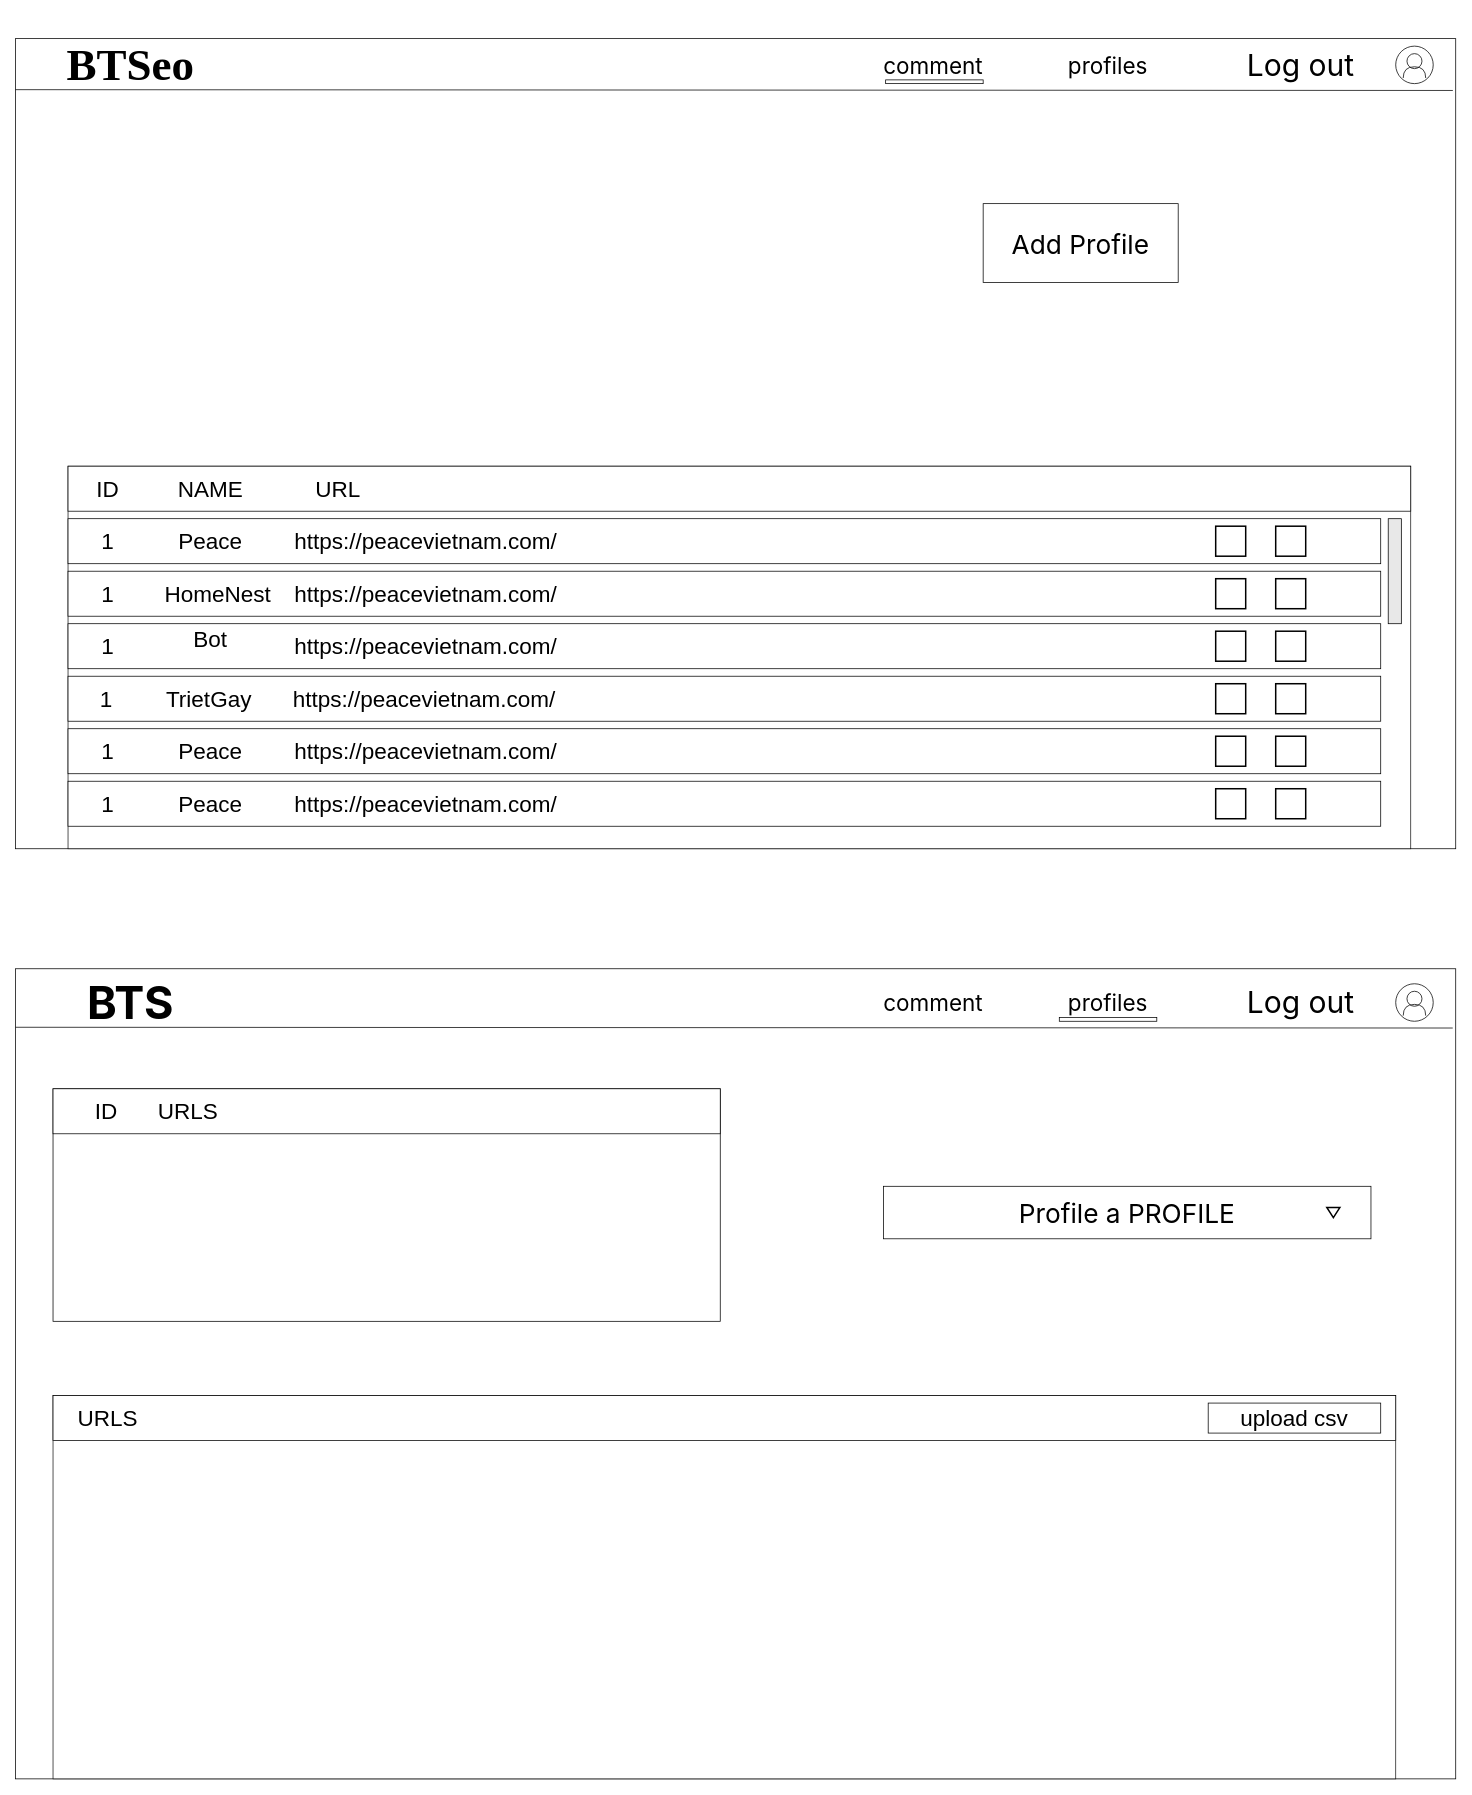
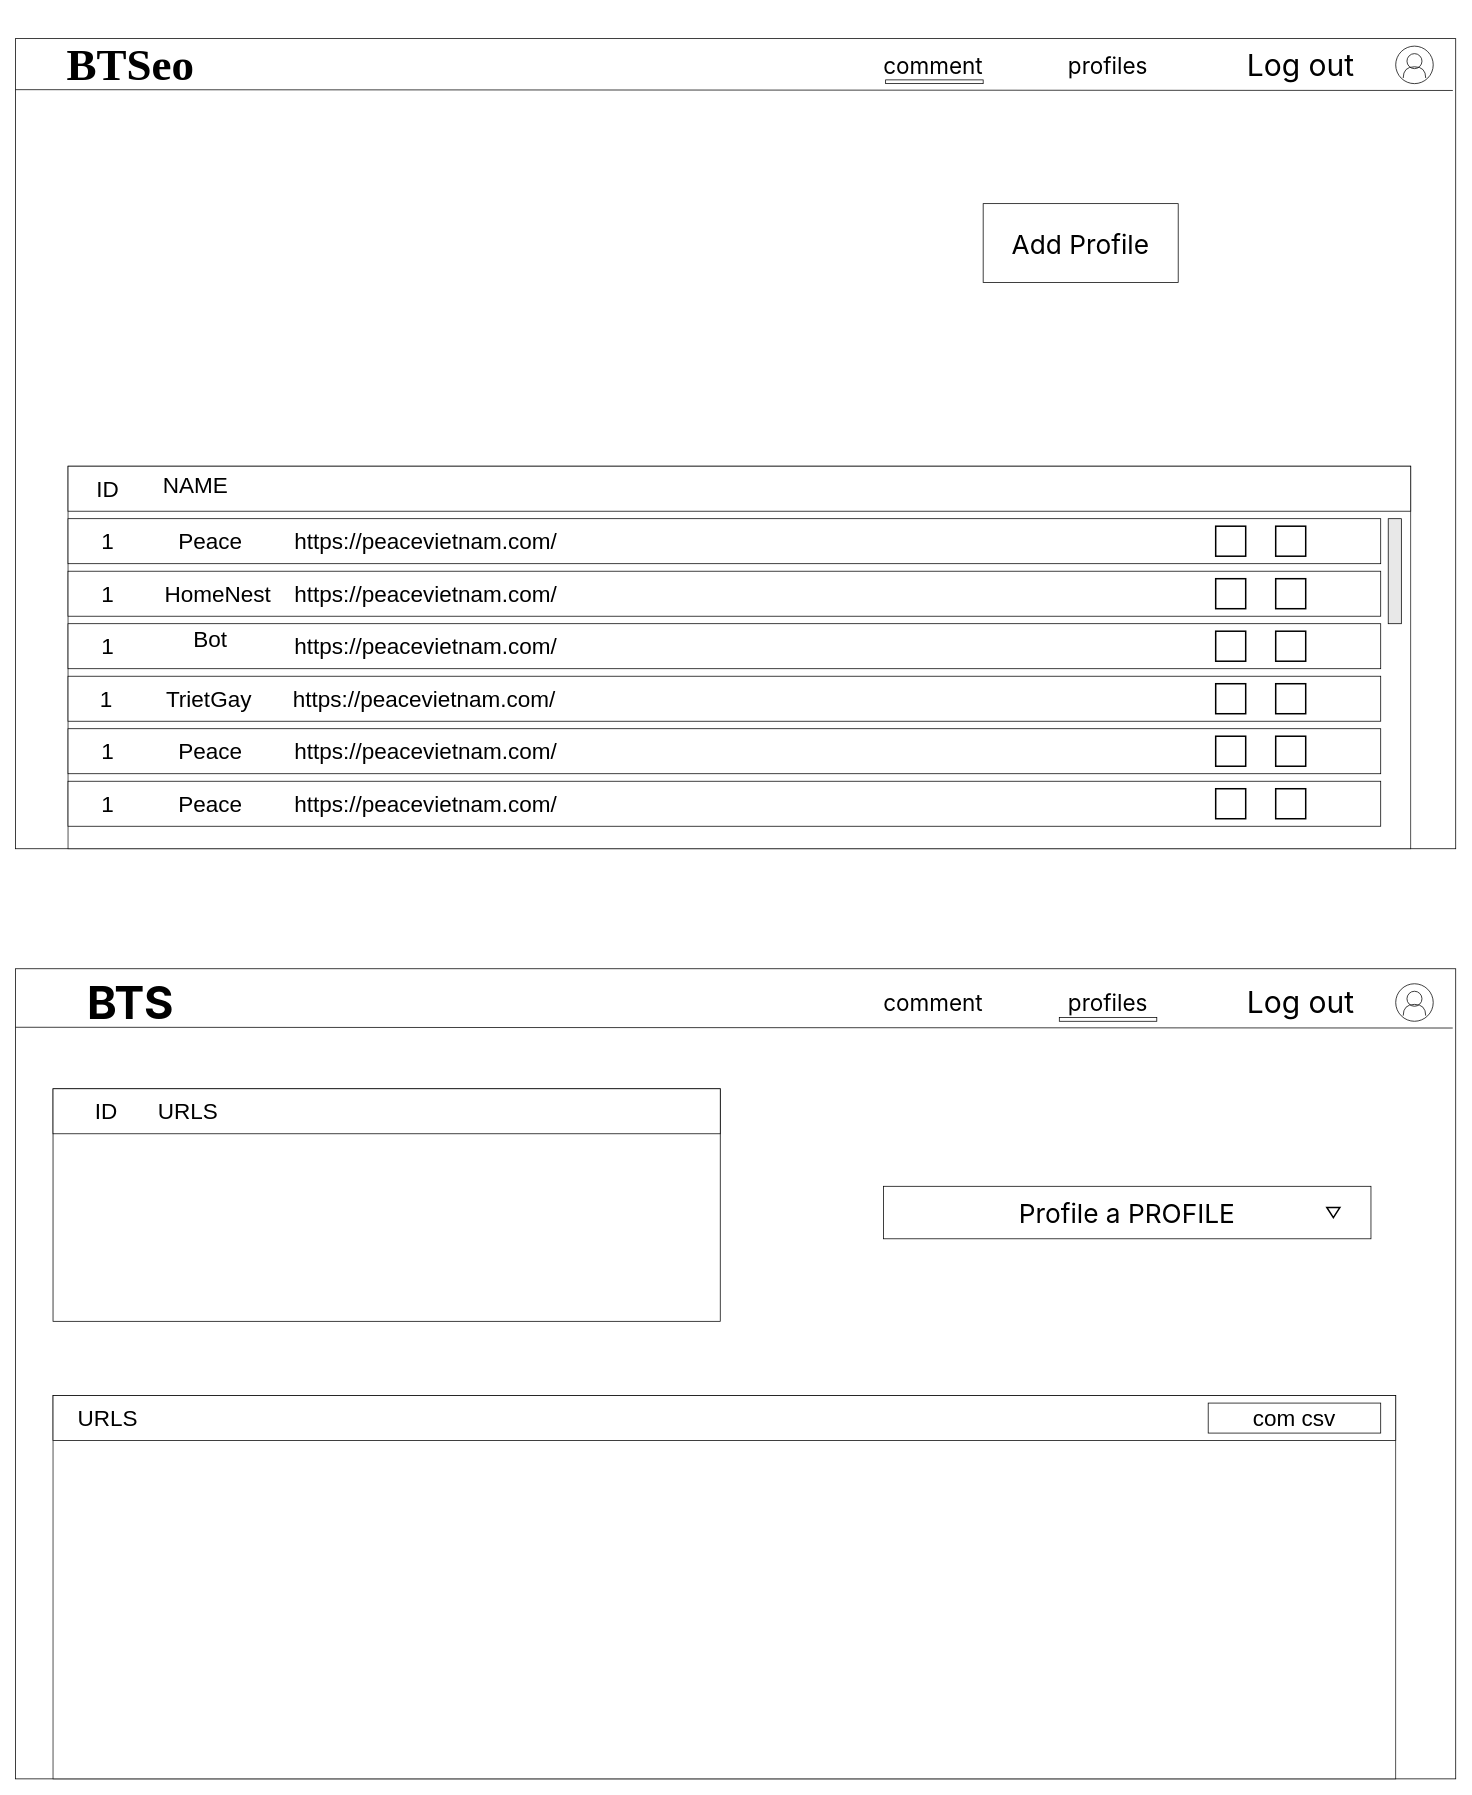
node "NAME": moved (210, 489) -> (195, 485)
node "URL": removed
node "upload csv": label "upload csv" -> "com csv"
